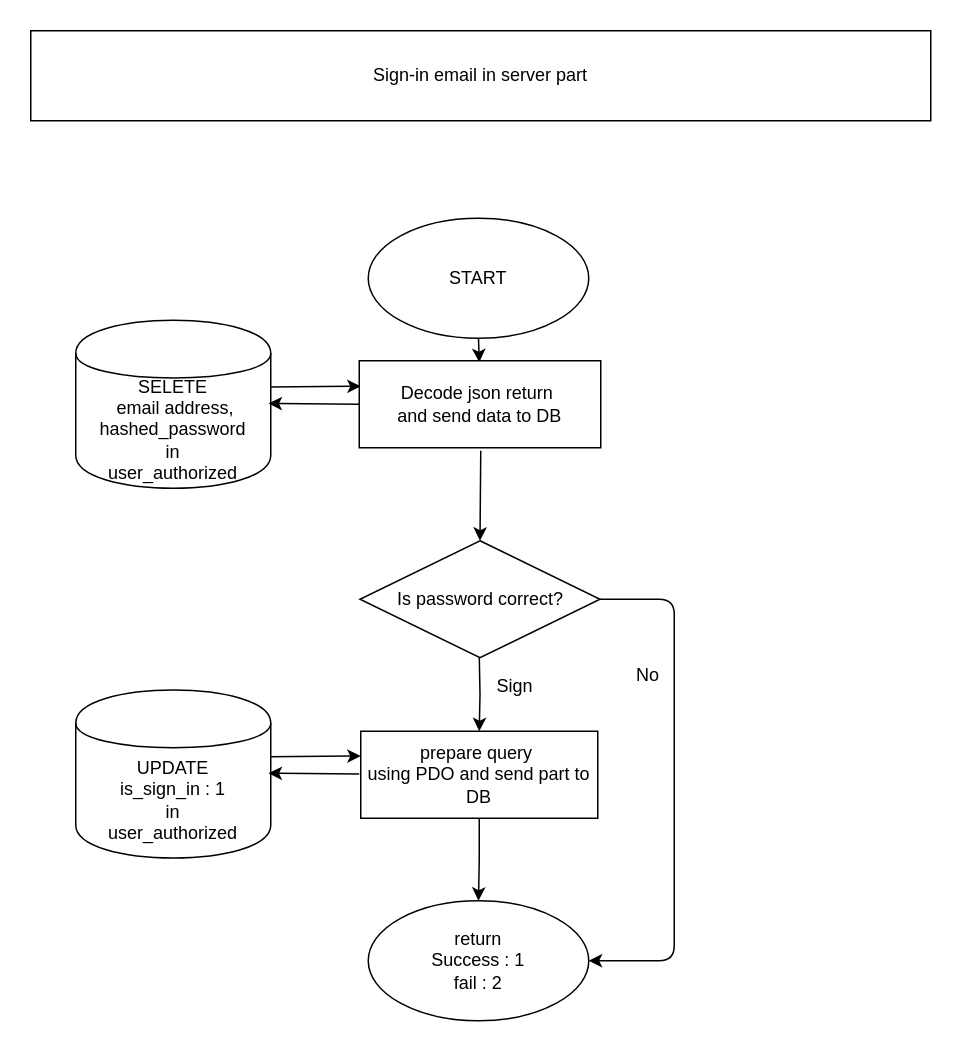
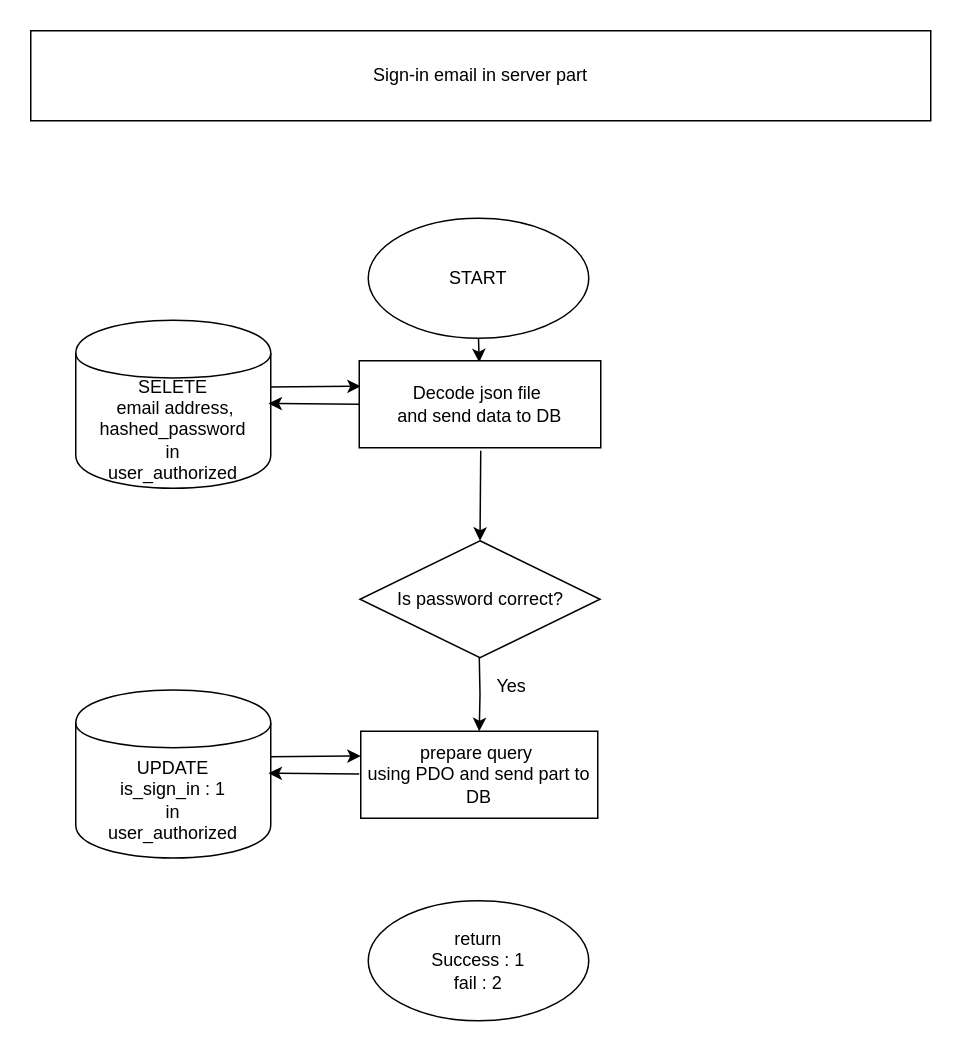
node "Decode json return and send data to DB": label "Decode json return and send data to DB" -> "Decode json file and send data to DB"
node "No": removed
node "Sign": label "Sign" -> "Yes"
edge "Is password correct?" -> "return Success : 1 fail : 2": removed
edge "prepare query using PDO and send part to DB" -> "return Success : 1 fail : 2": removed
